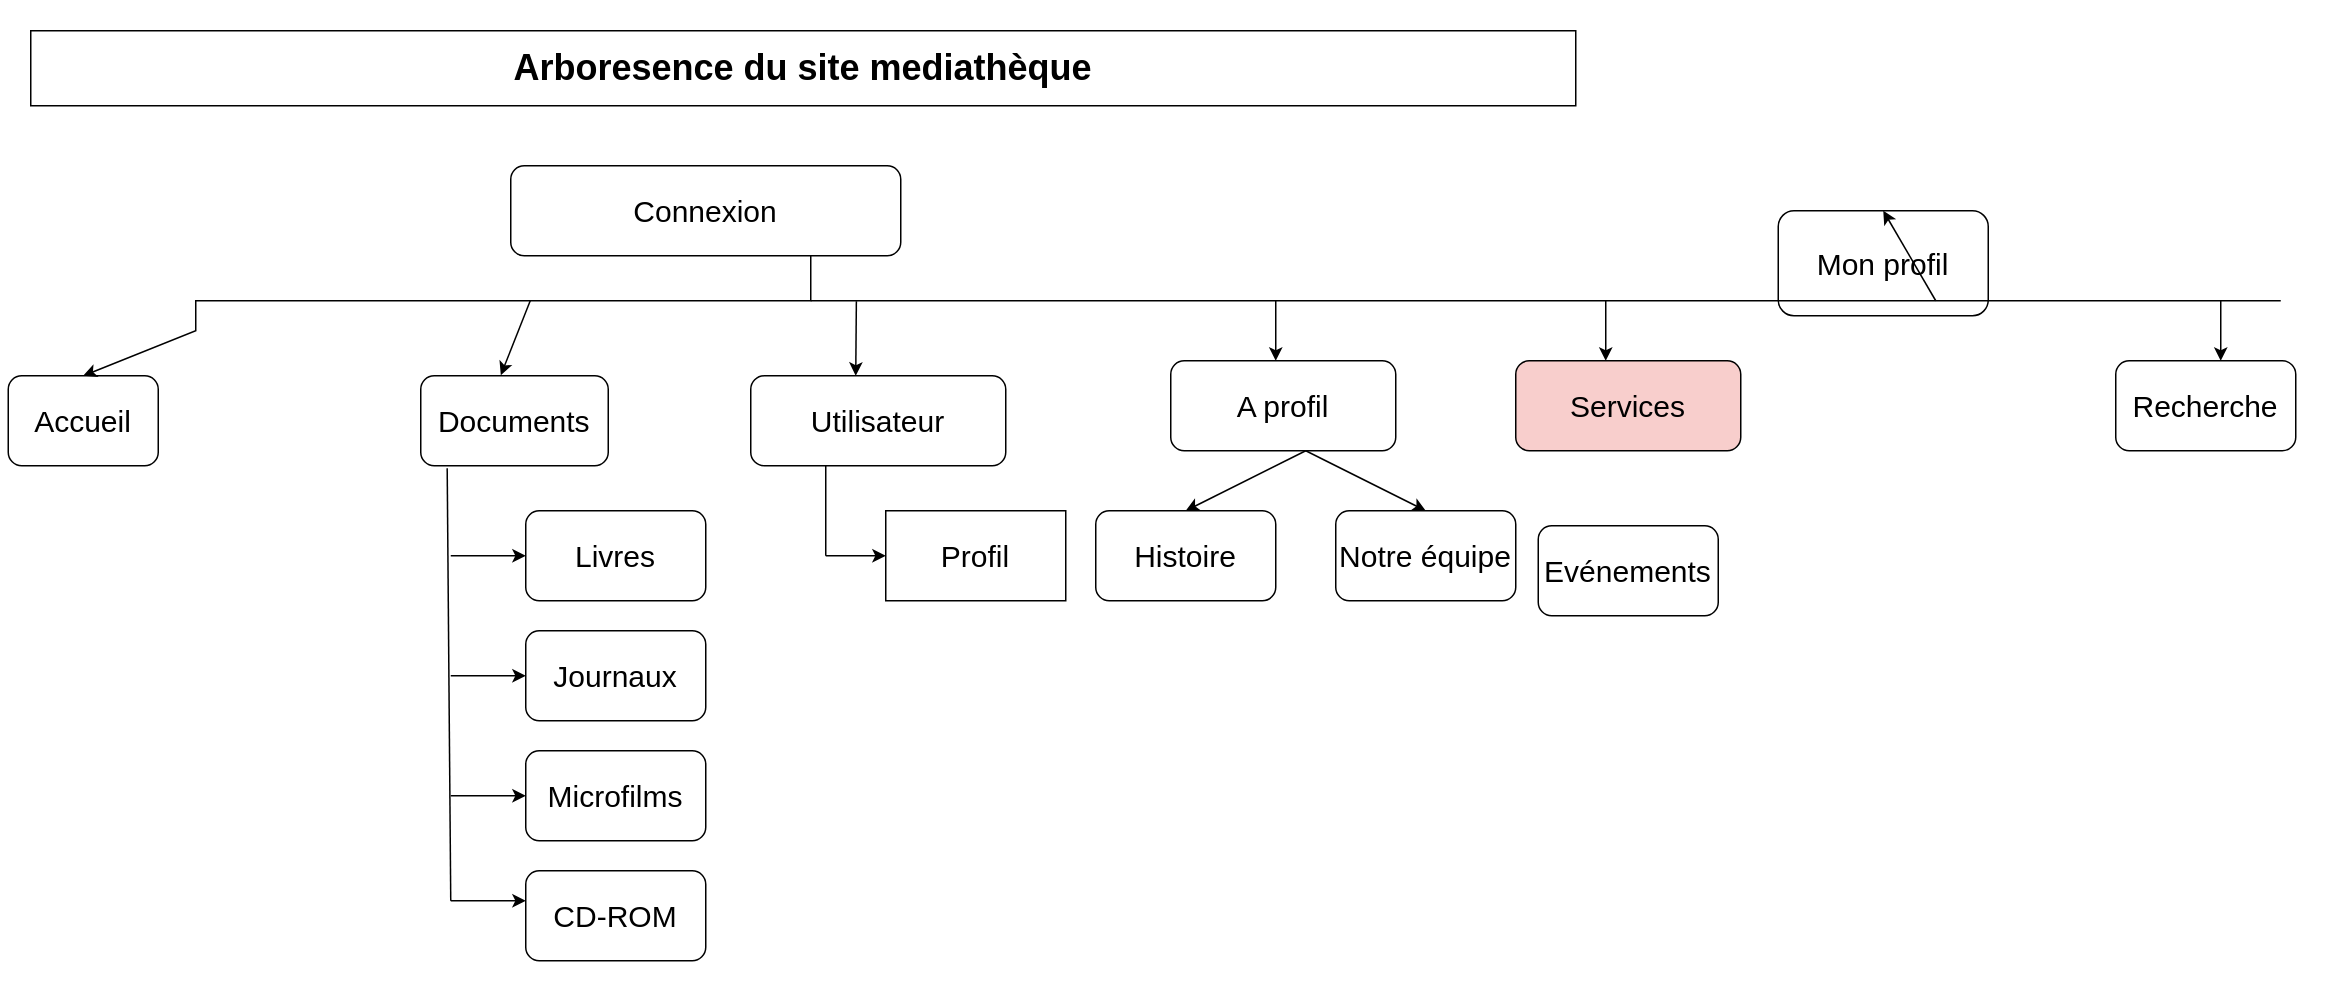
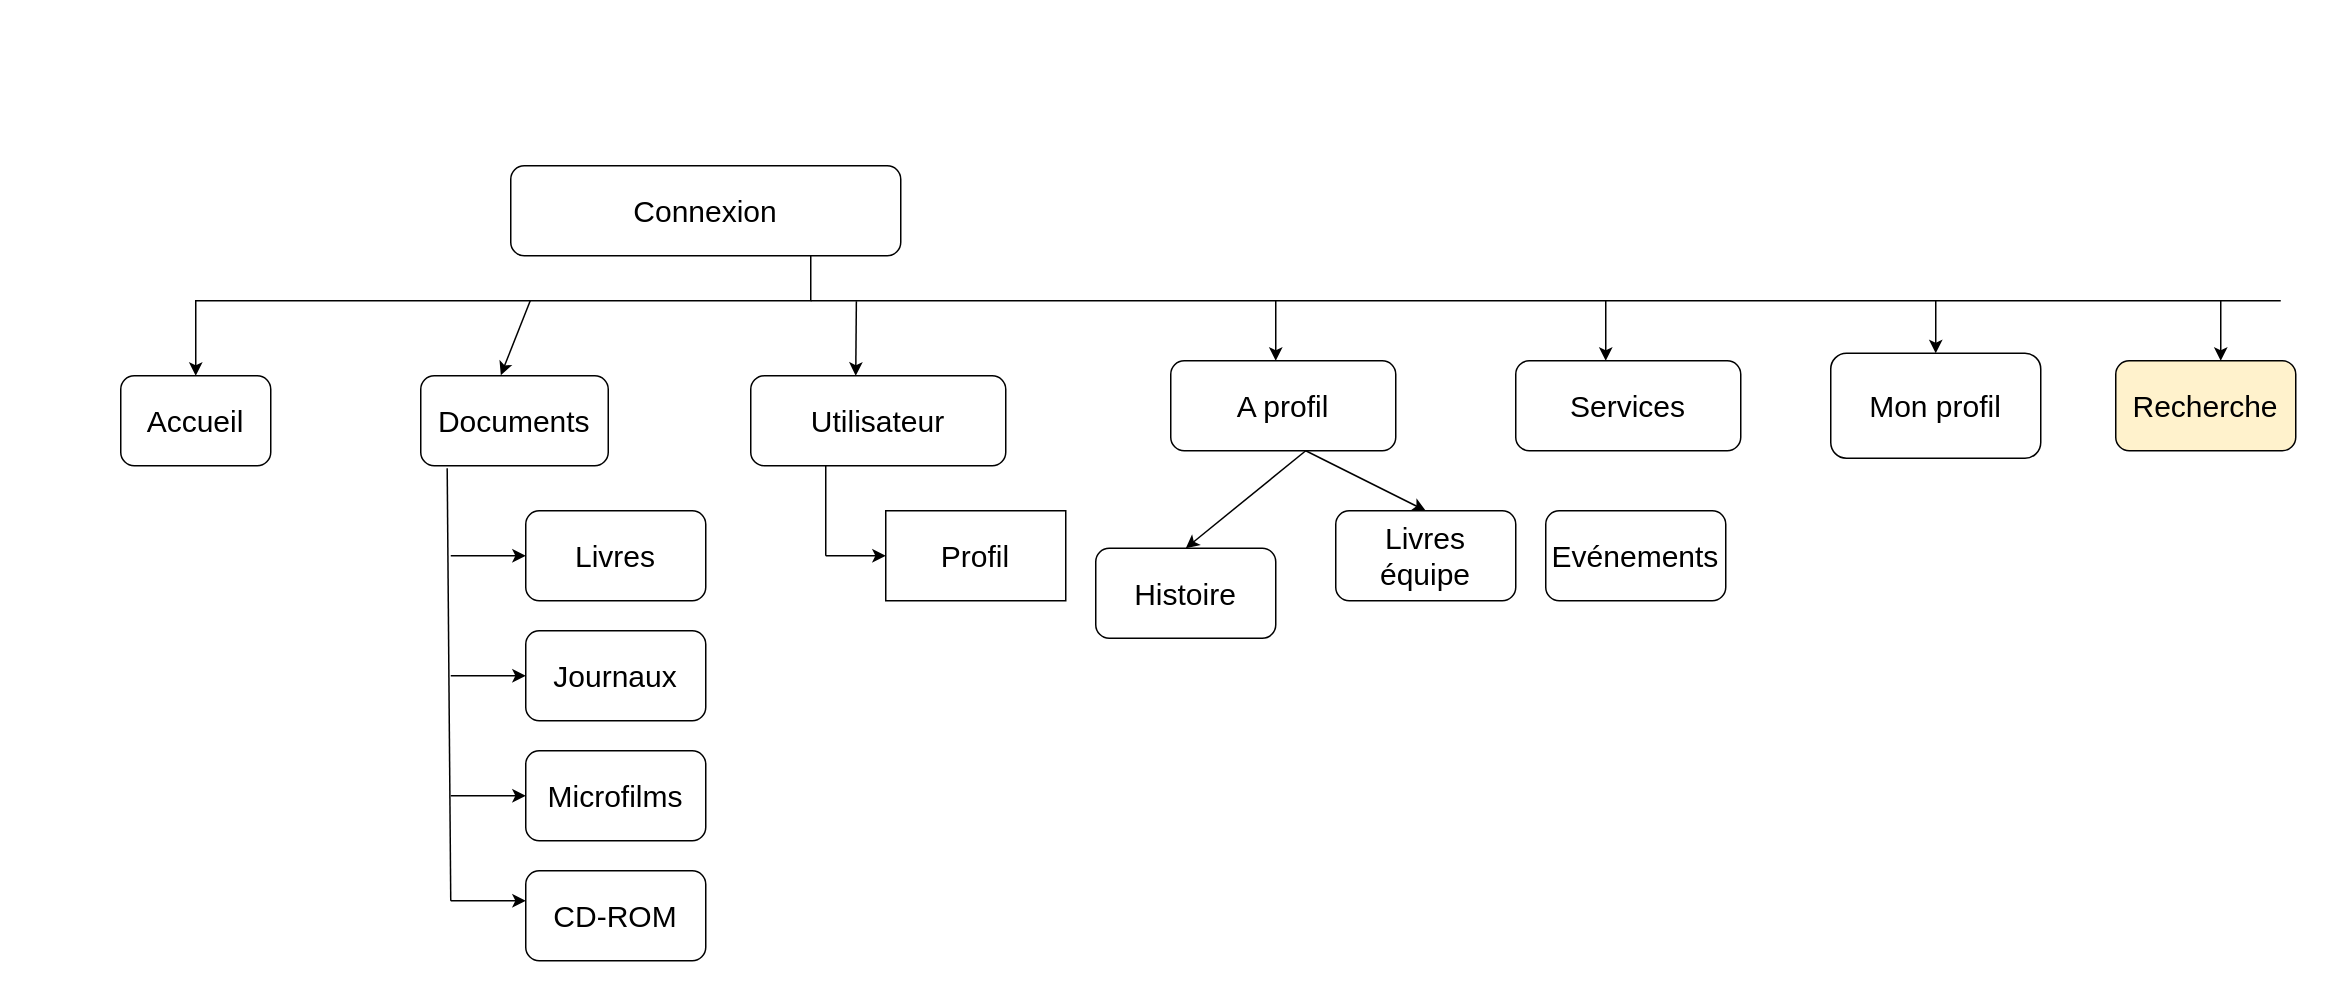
node "Arboresence du site mediathèque": removed
node "Mon profil": moved (1883, 263) -> (1936, 406)
node "Services": fillcolor #f8cecc -> #ffffff
node "Recherche": fillcolor #ffffff -> #fff2cc
node "Accueil": moved (83, 421) -> (196, 421)
node "Histoire": moved (1186, 556) -> (1186, 593)
node "Notre équipe": label "Notre équipe" -> "Livres équipe"
node "Evénements": moved (1628, 571) -> (1636, 556)
